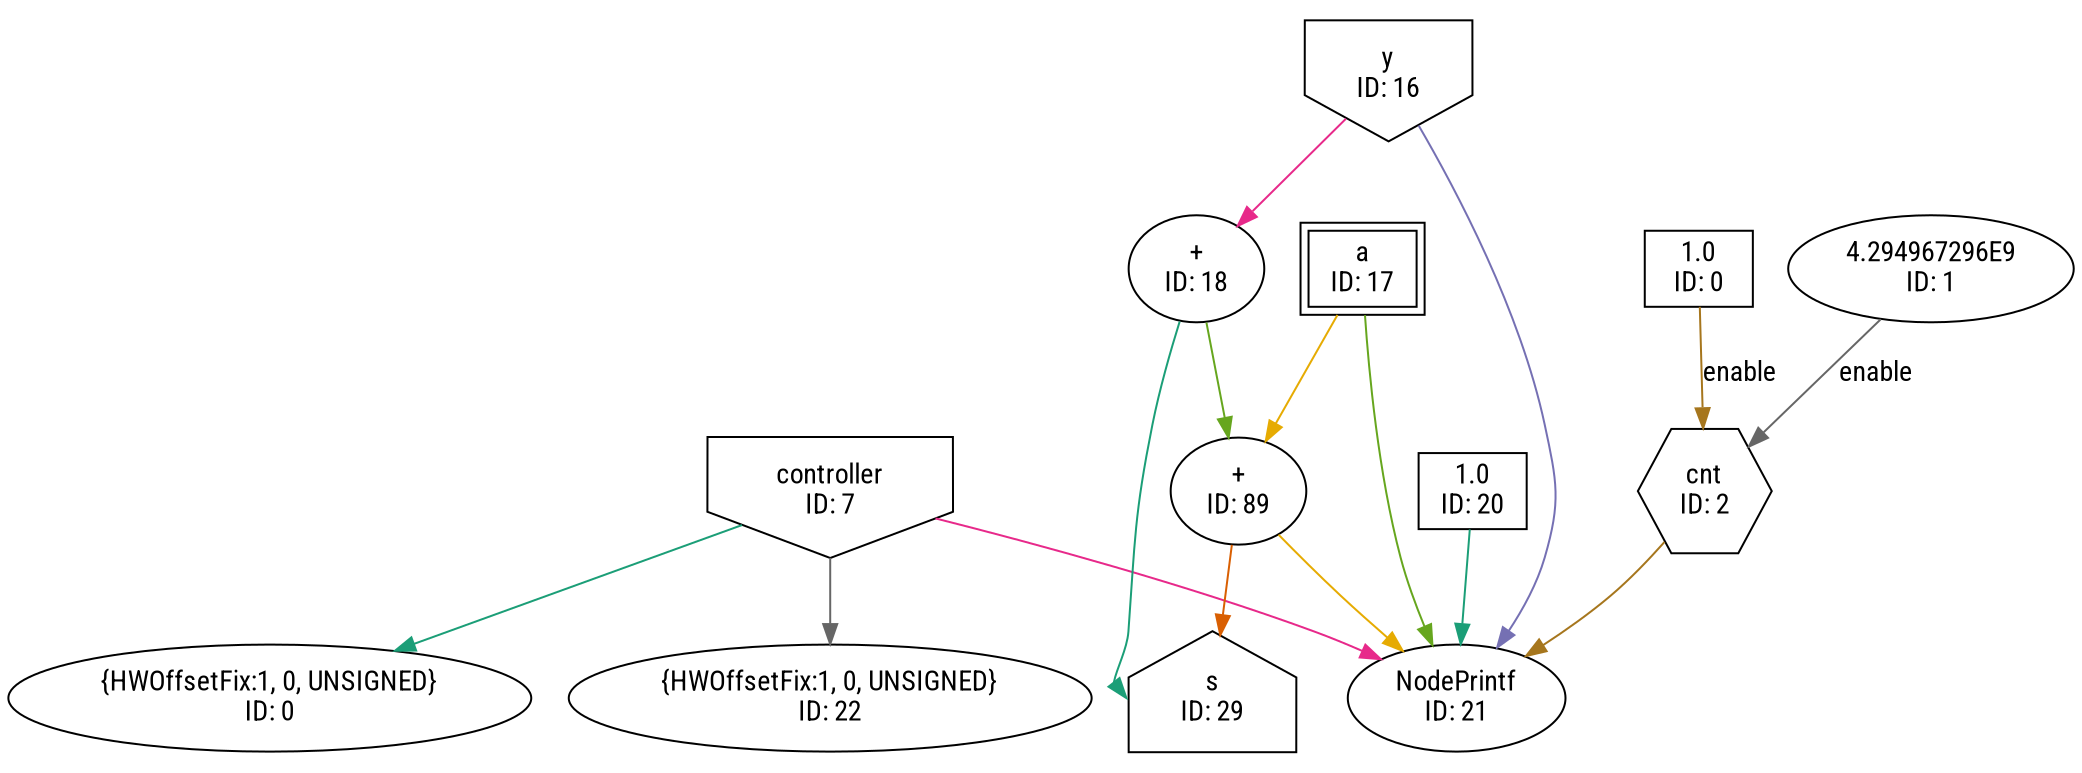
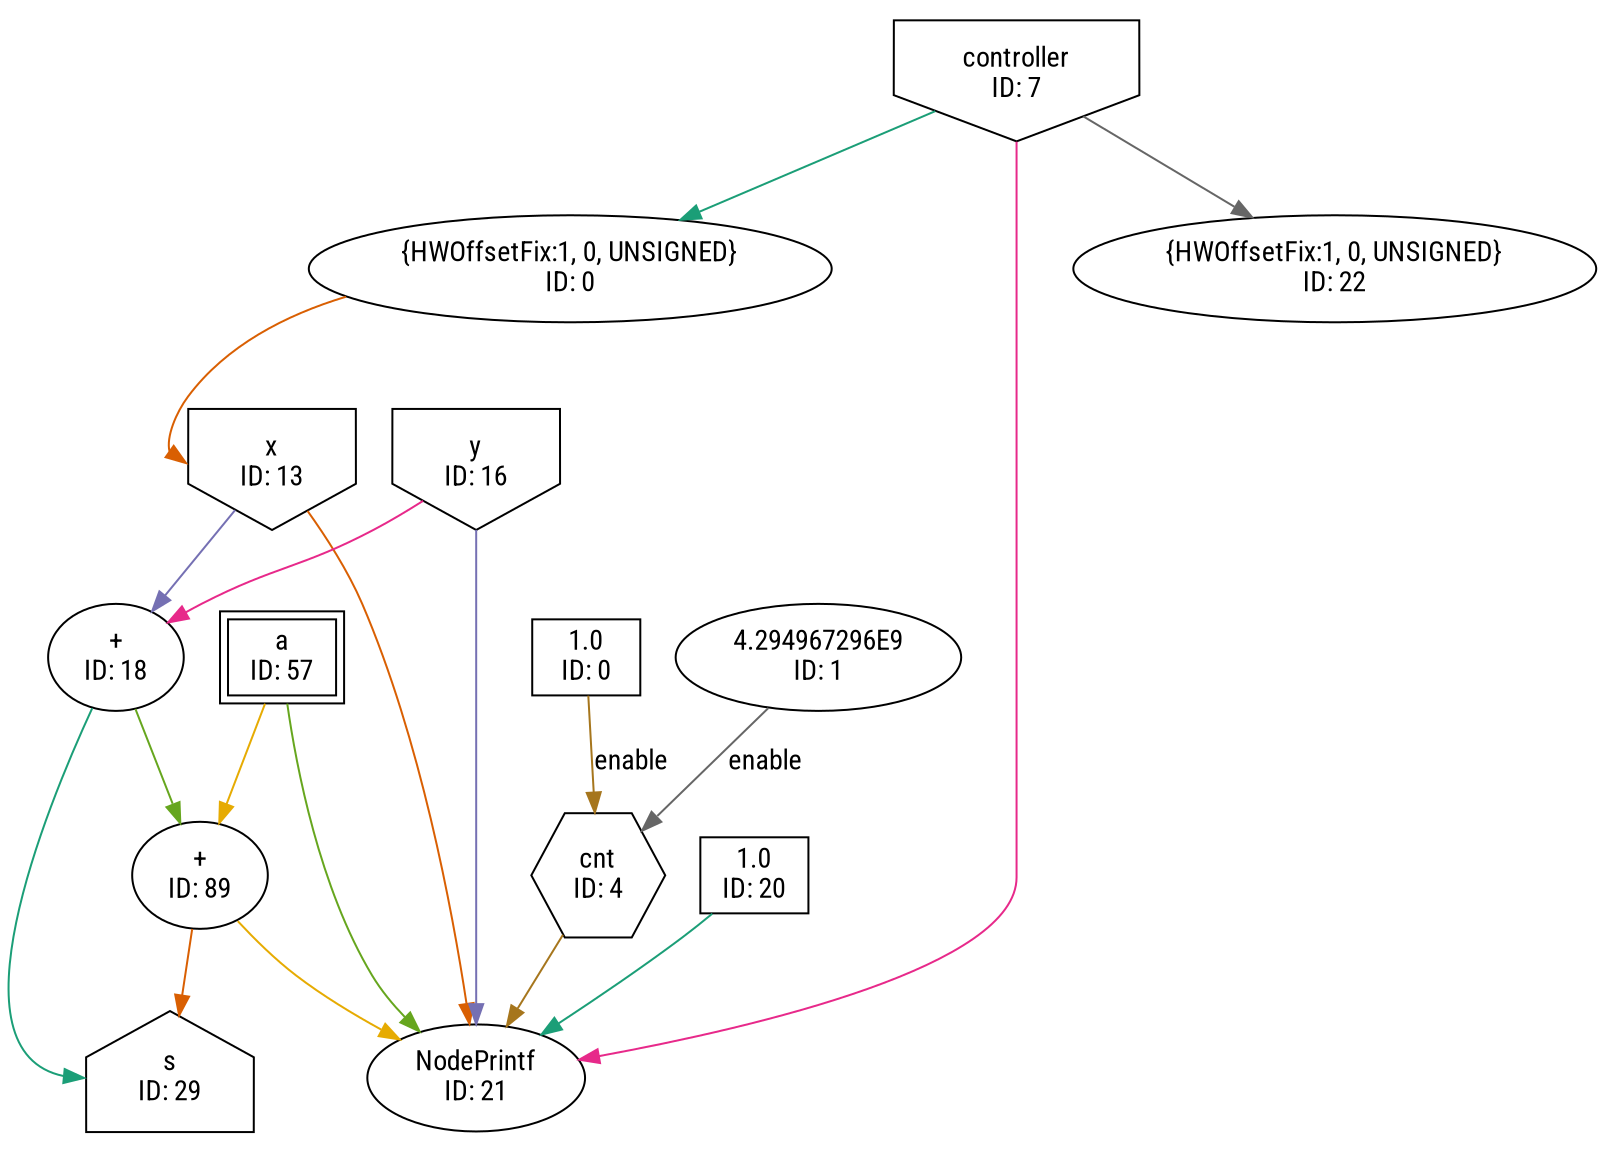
node "a ID: 17": label "a ID: 17" -> "a ID: 57"
node "x ID: 13": added
node "cnt ID: 2": label "cnt ID: 2" -> "cnt ID: 4"
